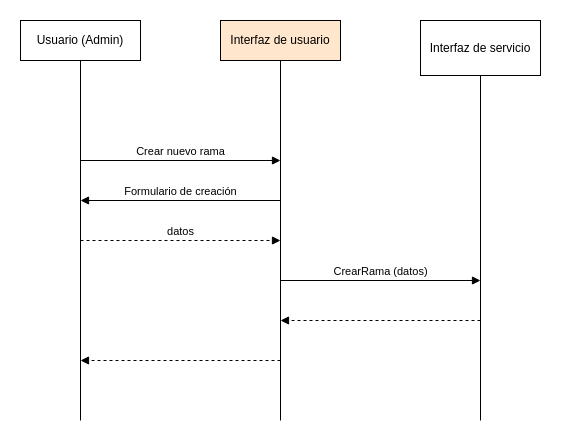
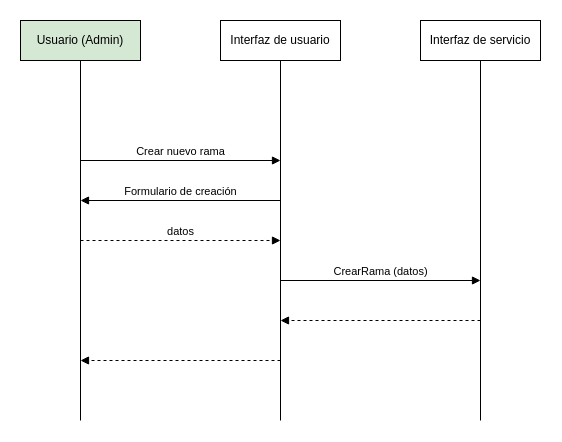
node "Usuario (Admin)": fillcolor #ffffff -> #d5e8d4
node "Interfaz de usuario": fillcolor #ffe6cc -> #ffffff
node "Interfaz de servicio": size 120x55 -> 120x40
